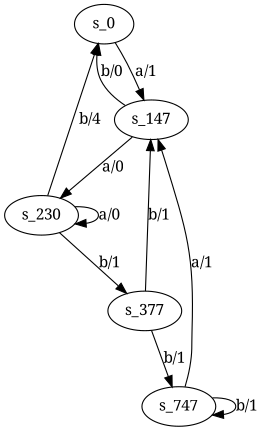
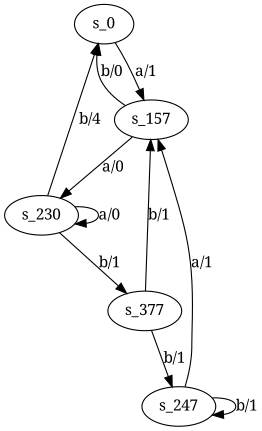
node "s_147": label "s_147" -> "s_157"
node "s_747": label "s_747" -> "s_247"
